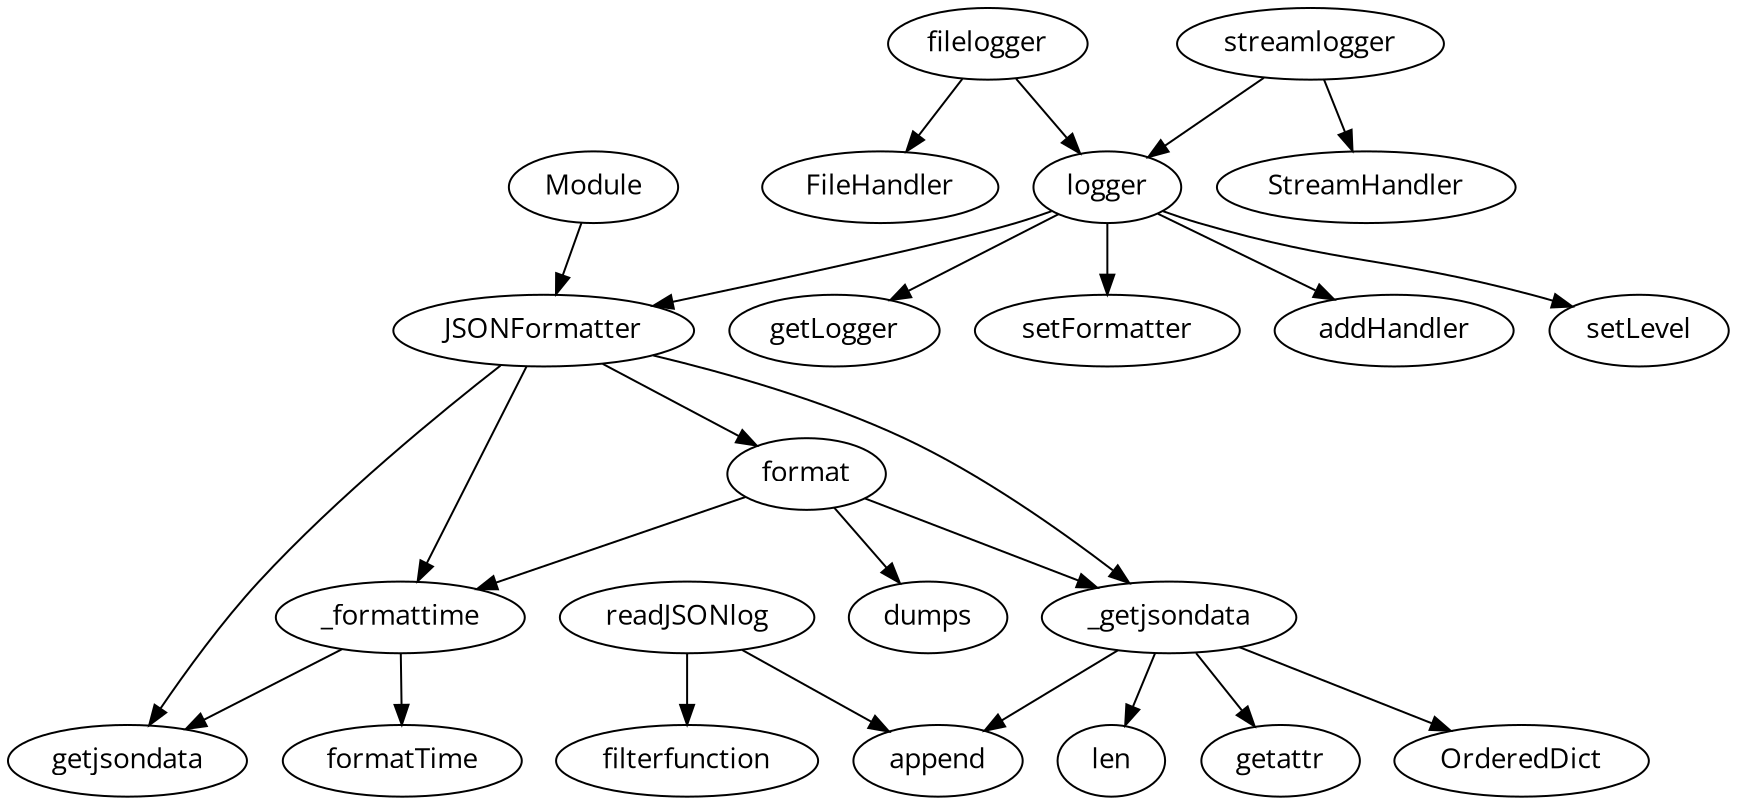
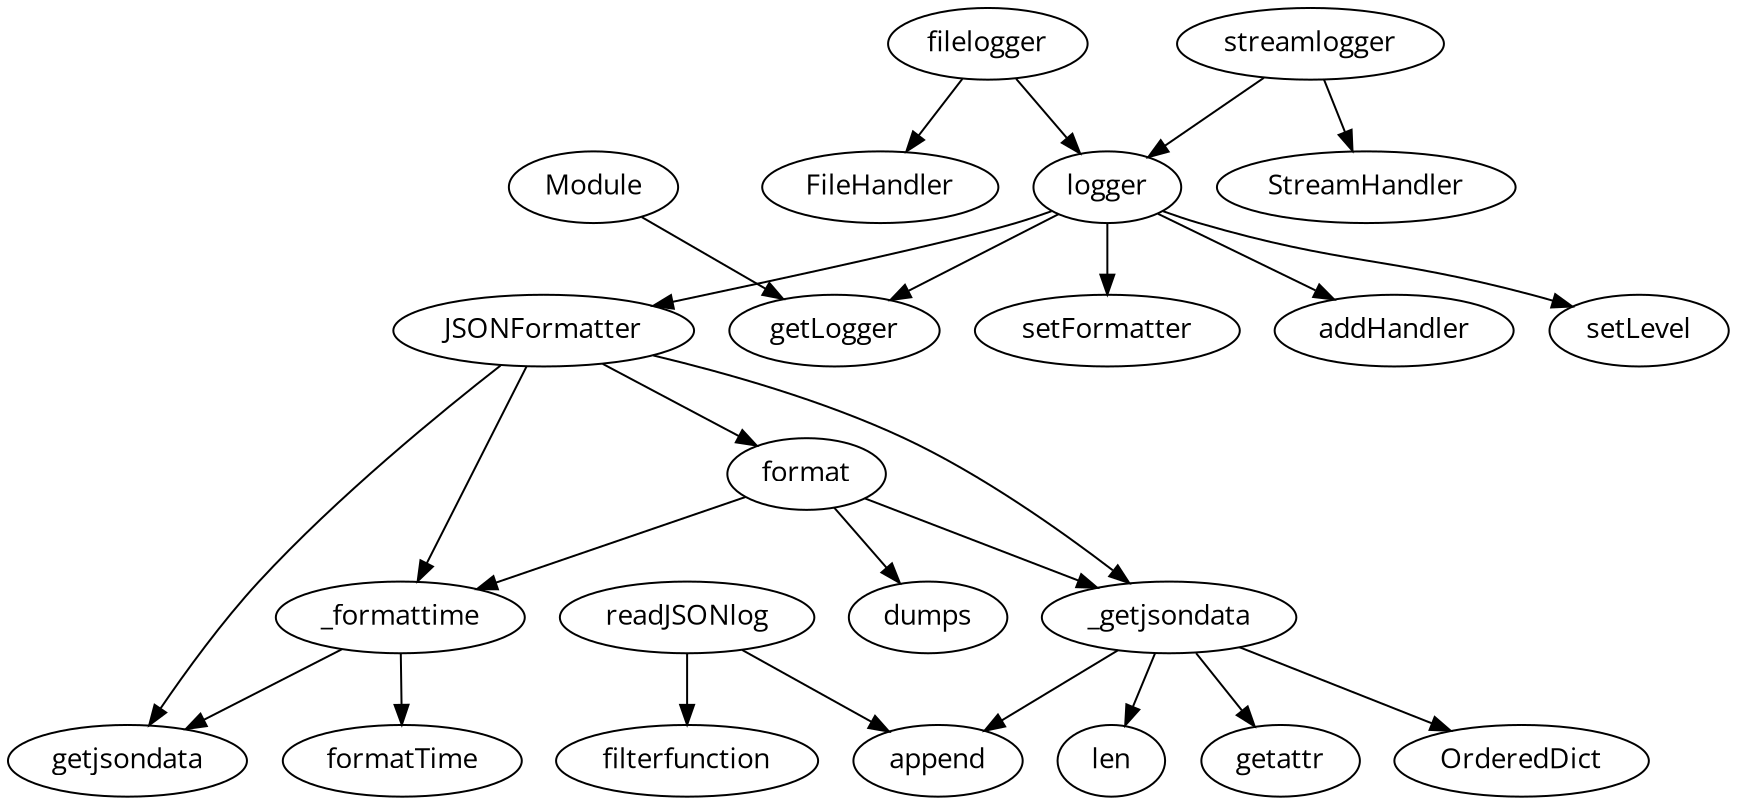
edge "Module" -> "JSONFormatter": now "Module" -> "getLogger"
